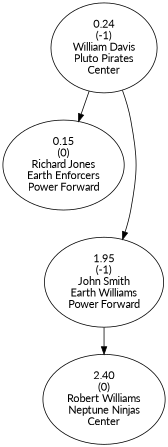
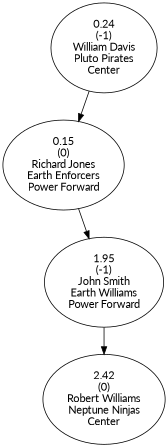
edge "0.24 (-1) William Davis Pluto Pirates Center" -> "1.95 (-1) John Smith Earth Williams Power Forward": now "0.15 (0) Richard Jones Earth Enforcers Power Forward" -> "1.95 (-1) John Smith Earth Williams Power Forward"
node "2.40 (0) Robert Williams Neptune Ninjas Center": label "2.40 (0) Robert Williams Neptune Ninjas Center" -> "2.42 (0) Robert Williams Neptune Ninjas Center"
